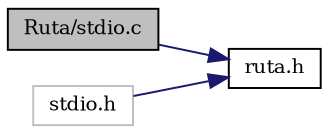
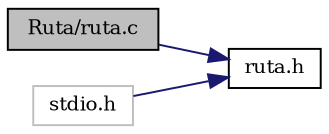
node "Ruta/stdio.c": label "Ruta/stdio.c" -> "Ruta/ruta.c"
